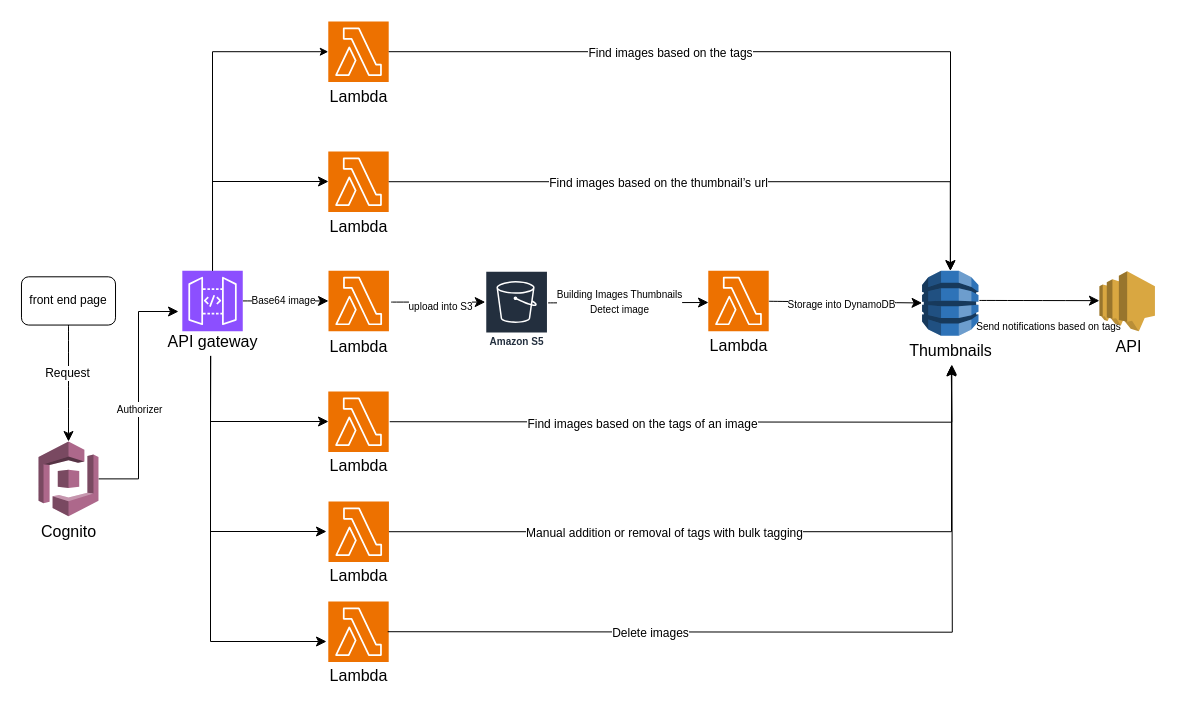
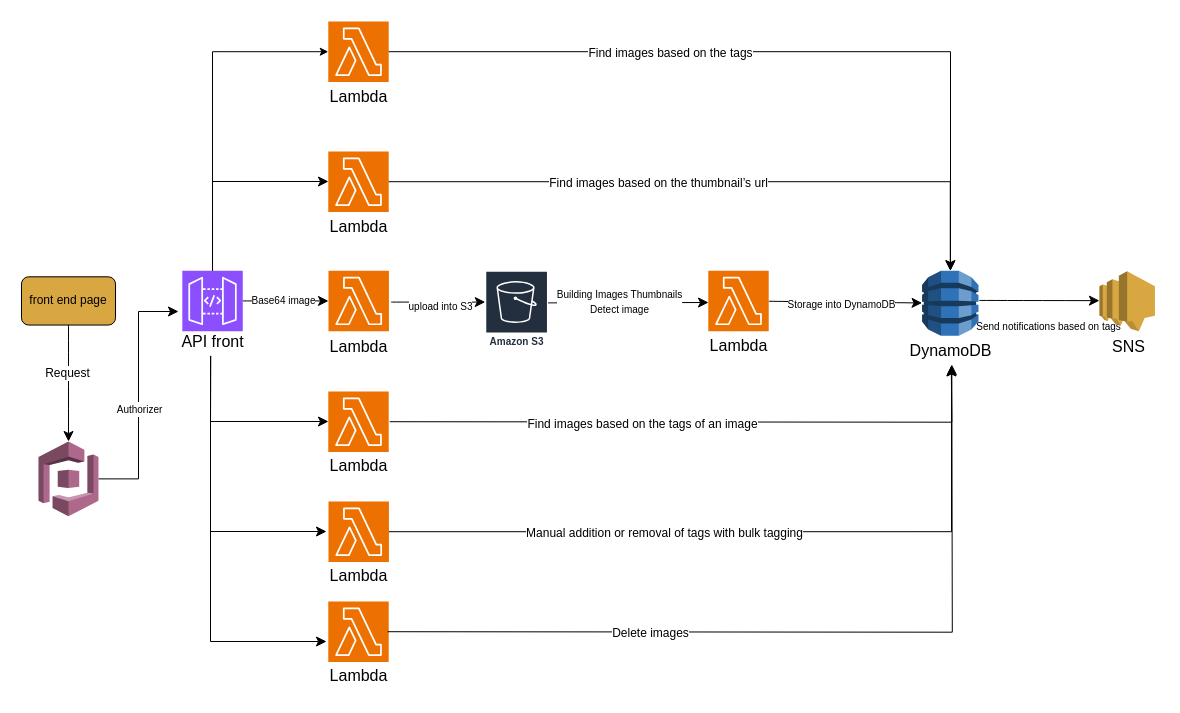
node "front end page": fillcolor #ffffff -> #d9a741
node "API gateway": label "API gateway" -> "API front"
node "Amazon S5": label "Amazon S5" -> "Amazon S3"
node "API": label "API" -> "SNS"
node "Thumbnails": label "Thumbnails" -> "DynamoDB"
node "Cognito": removed
